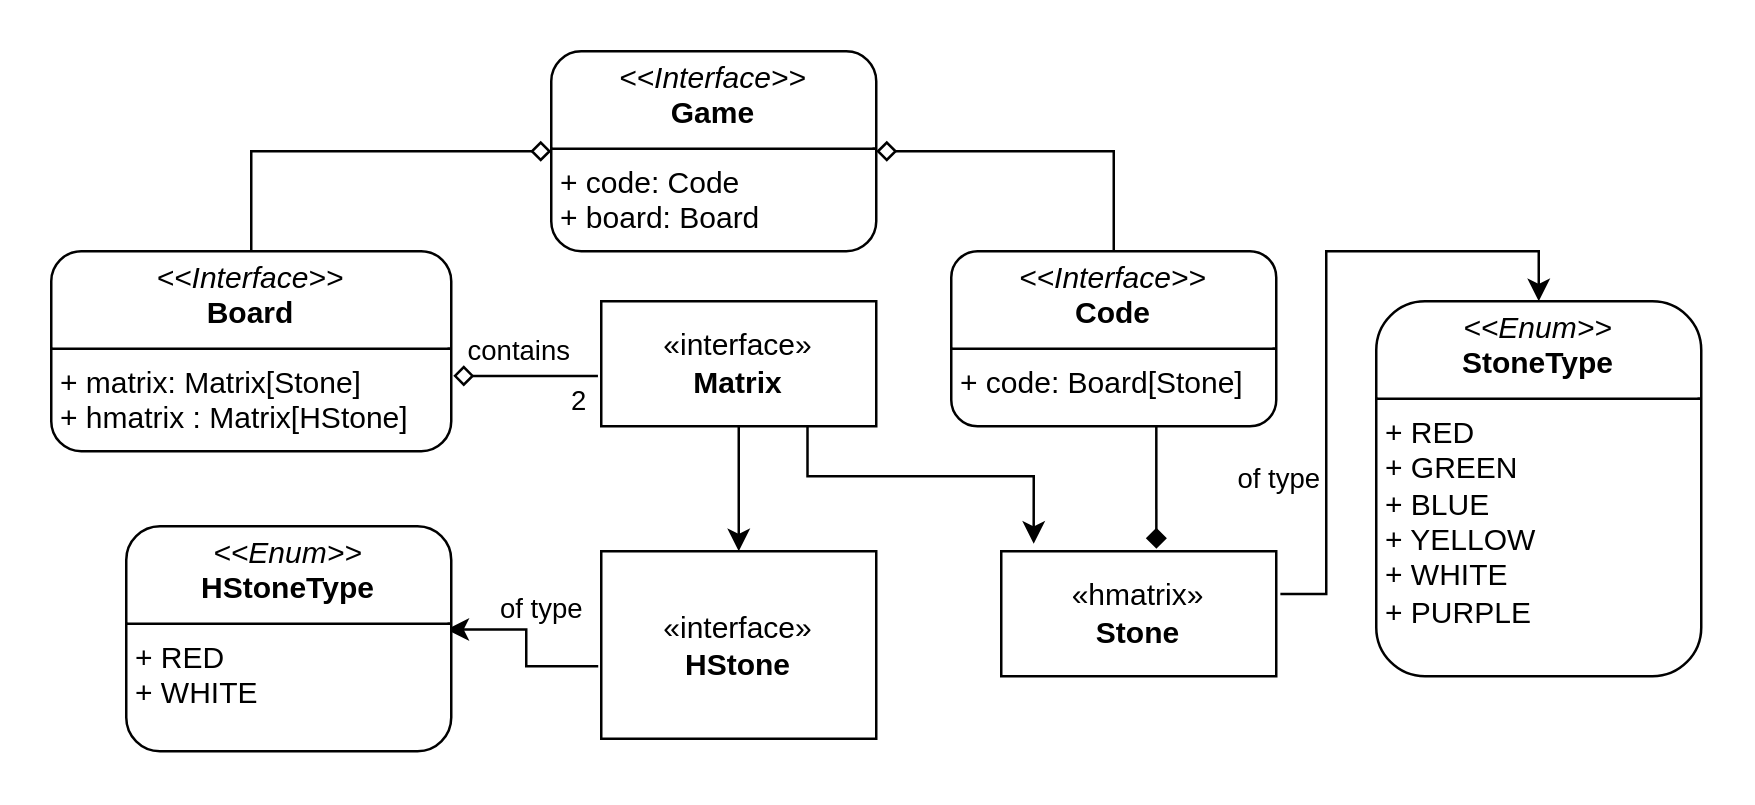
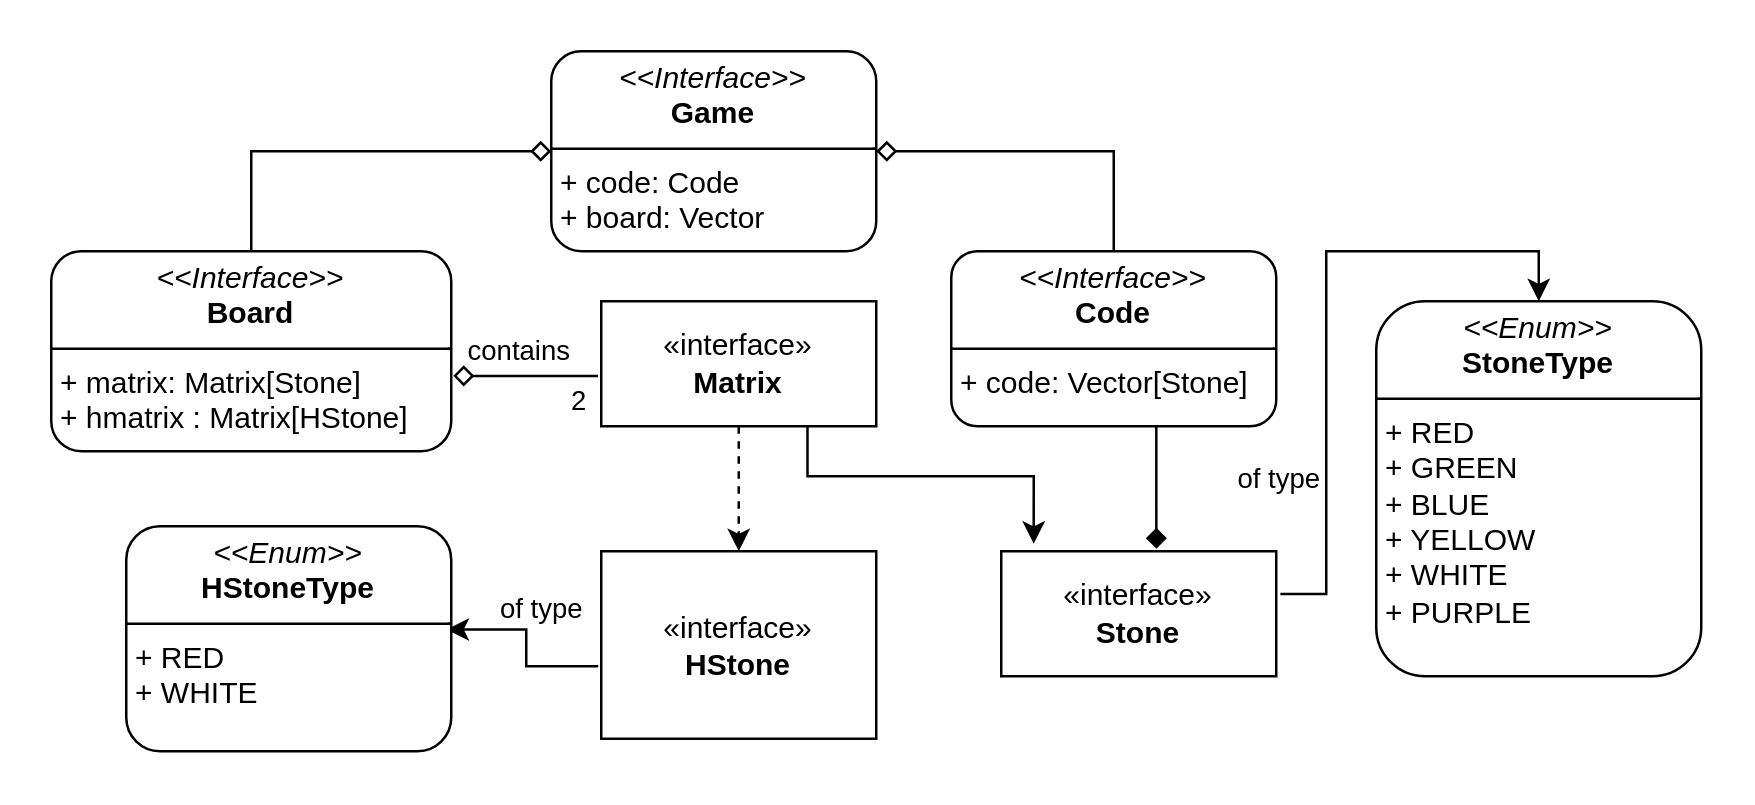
node "<<Interface>> Game + code: Code + board: Board": label "<<Interface>> Game + code: Code + board: Board" -> "<<Interface>> Game + code: Code + board: Vector"
node "<<Interface>> Code + code: Board[Stone]": label "<<Interface>> Code + code: Board[Stone]" -> "<<Interface>> Code + code: Vector[Stone]"
edge "«interface» Matrix" -> "«interface» HStone": style solid -> dashed
node "«hmatrix» Stone": label "«hmatrix» Stone" -> "«interface» Stone"
